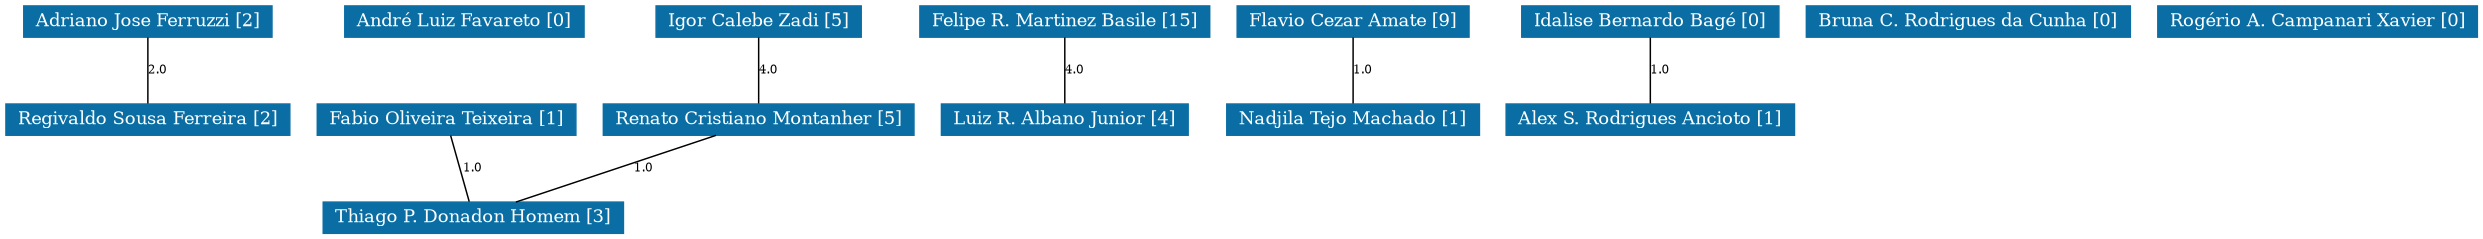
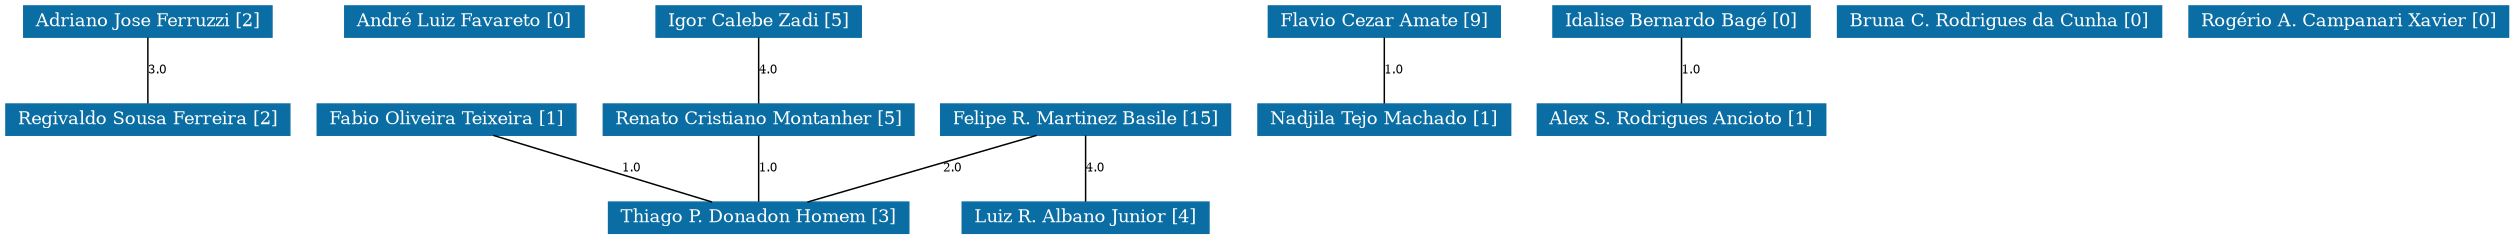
edge "Adriano Jose Ferruzzi [2]" -- "Regivaldo Sousa Ferreira [2]": label "2.0" -> "3.0"
edge "Felipe R. Martinez Basile [15]" -- "Thiago P. Donadon Homem [3]": added, label "2.0"
